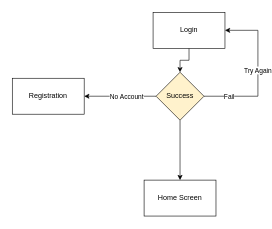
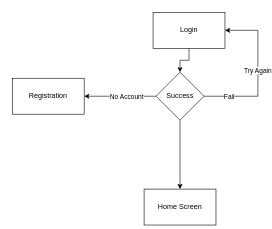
node "Success": fillcolor #fff2cc -> #ffffff
node "Home Screen": moved (180, 198) -> (180, 207)
